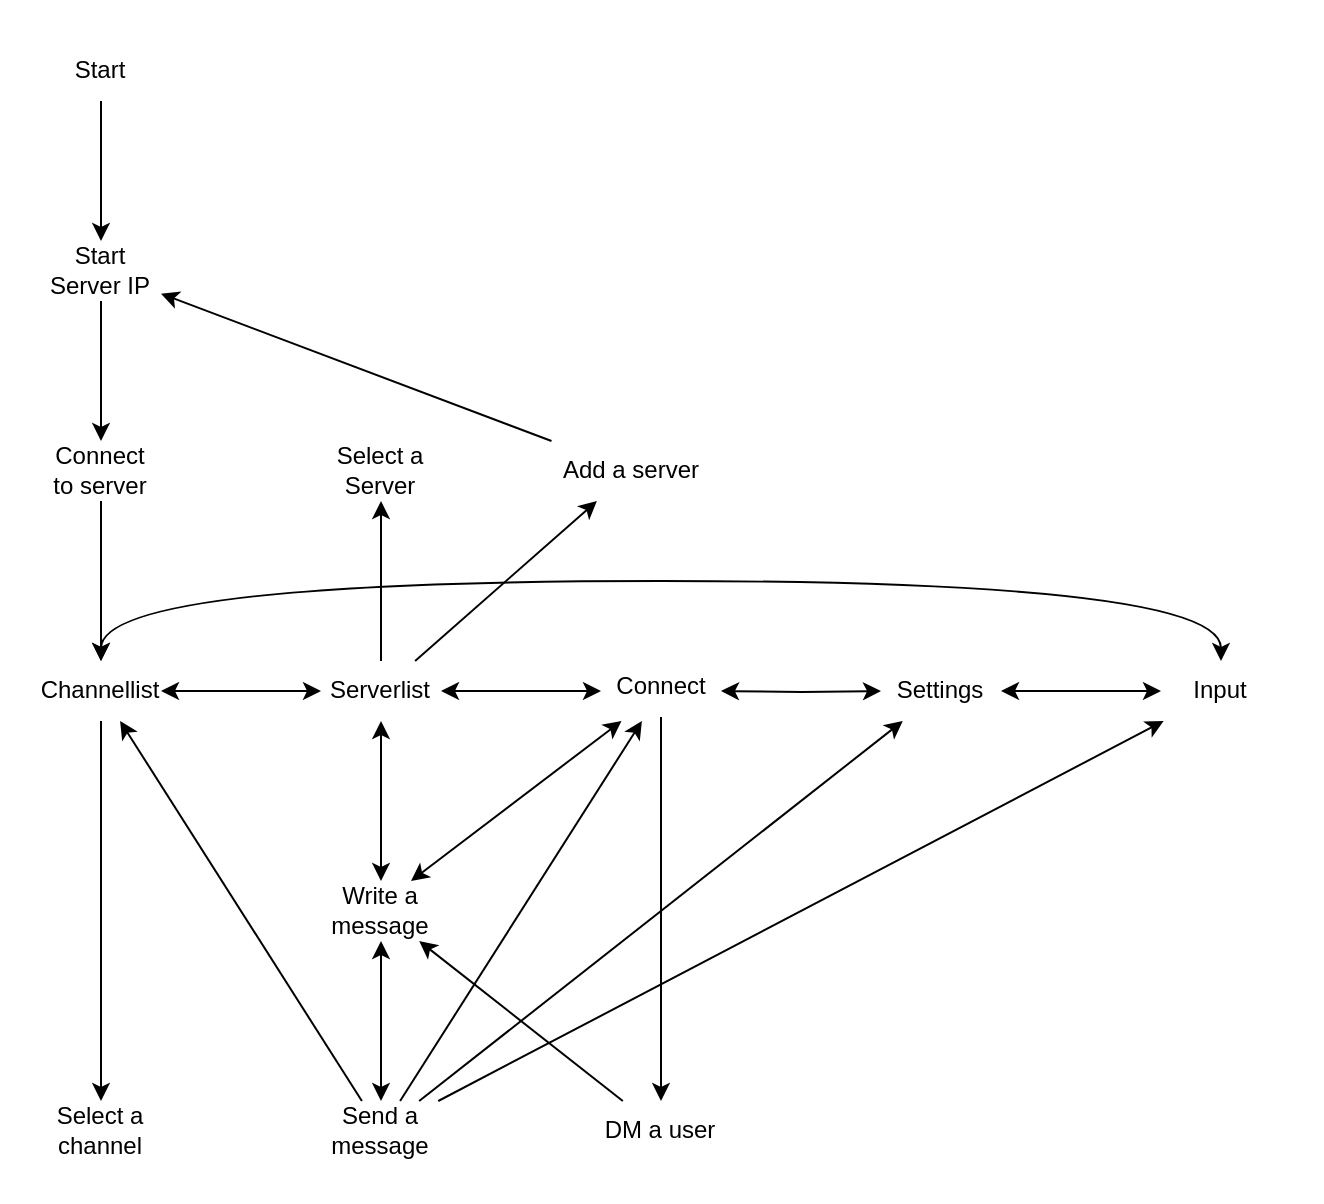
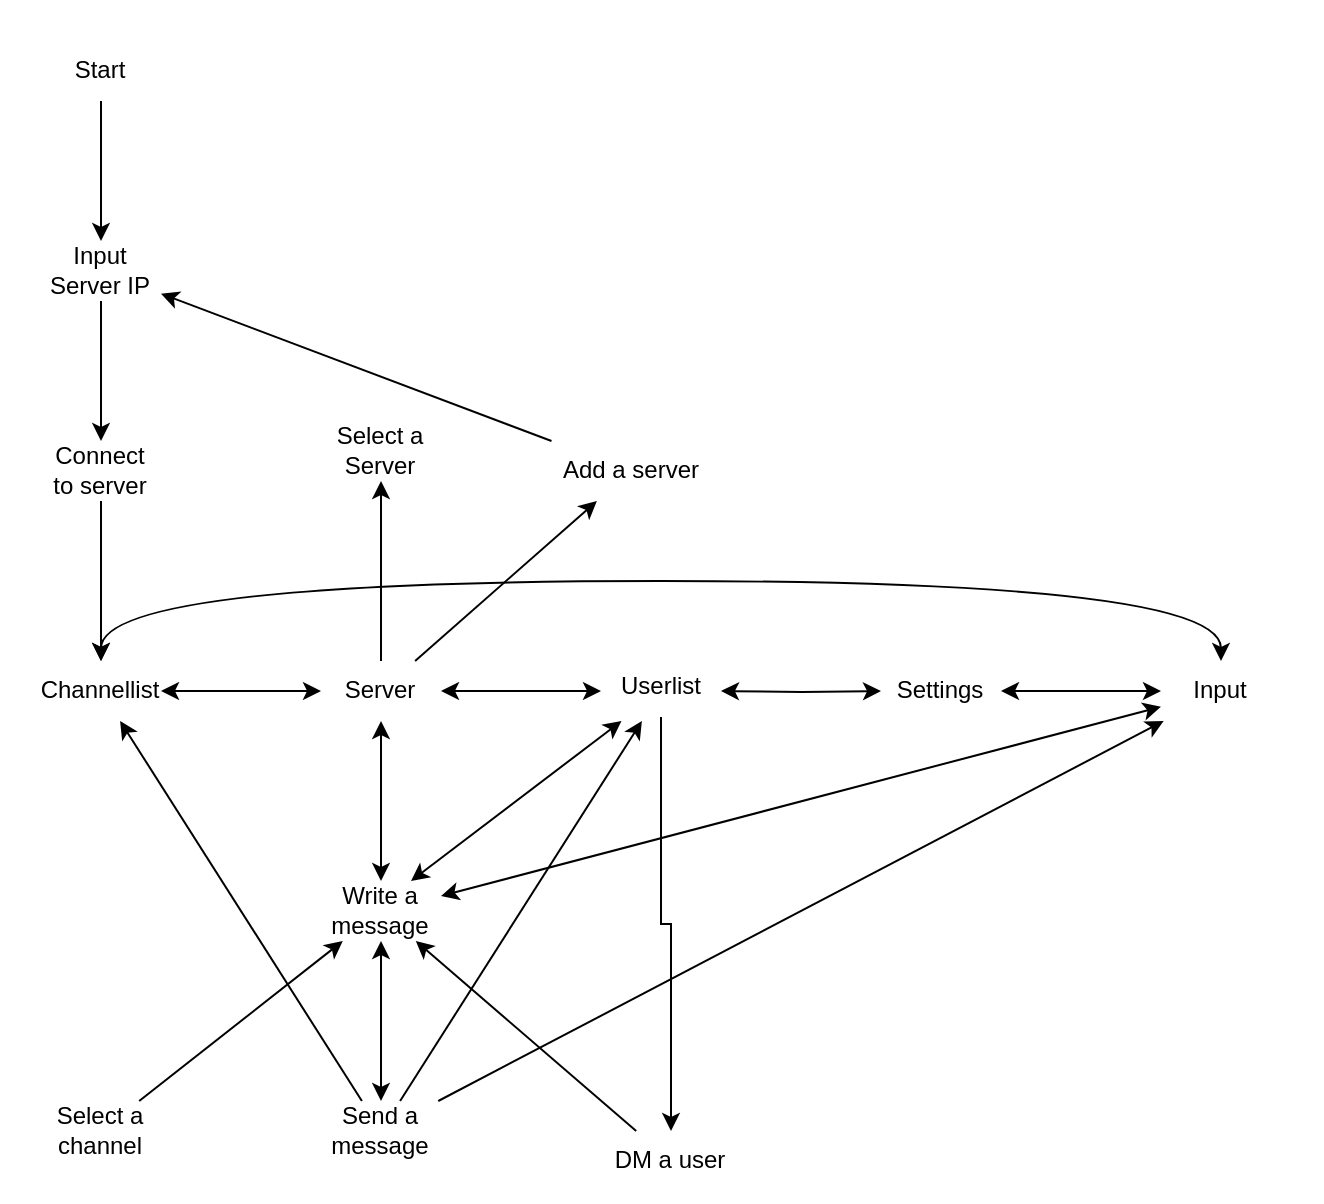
node "Start Server IP": label "Start Server IP" -> "Input Server IP"
node "Select a Server": moved (381, 471) -> (381, 451)
node "Connect": label "Connect" -> "Userlist"
node "Serverlist": label "Serverlist" -> "Server"
edge "Input" -- "Write a message": added
edge "Channellist" -> "Select a channel": removed
edge "Send a message" -> "Settings": removed
edge "Select a channel" -> "Write a message": added
node "DM a user": moved (661, 1131) -> (671, 1161)
